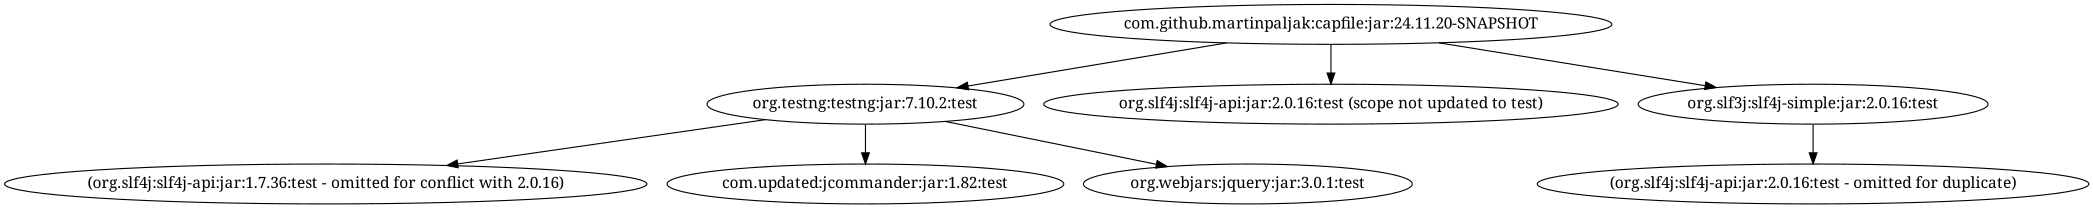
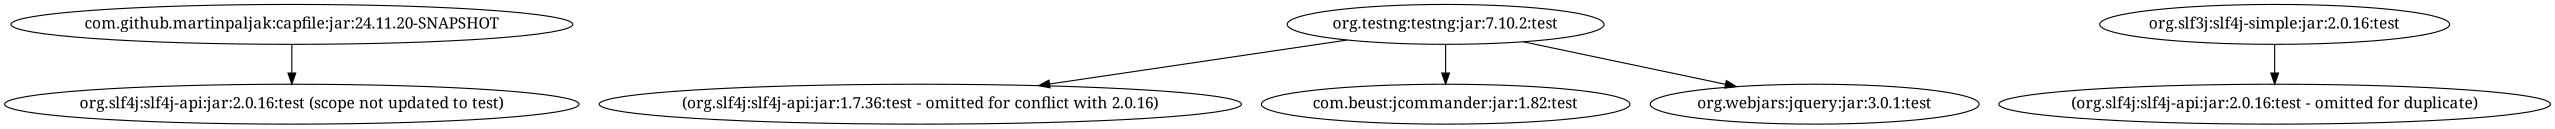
edge "com.github.martinpaljak:capfile:jar:24.11.20-SNAPSHOT" -> "org.testng:testng:jar:7.10.2:test": removed
edge "com.github.martinpaljak:capfile:jar:24.11.20-SNAPSHOT" -> "org.slf3j:slf4j-simple:jar:2.0.16:test": removed
node "com.updated:jcommander:jar:1.82:test": label "com.updated:jcommander:jar:1.82:test" -> "com.beust:jcommander:jar:1.82:test"
